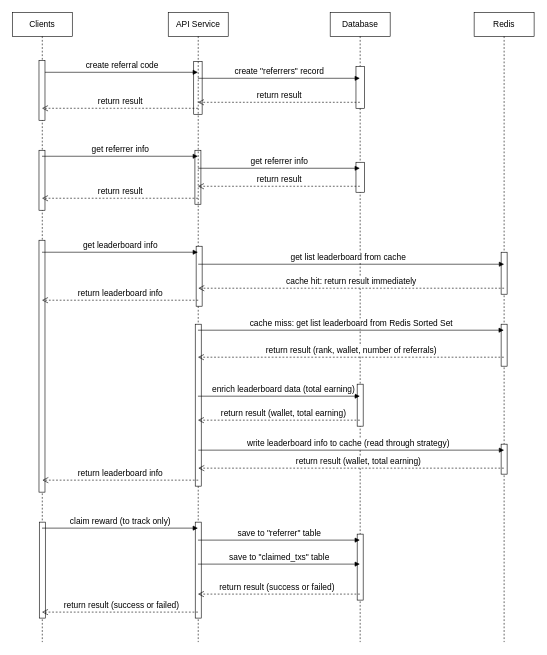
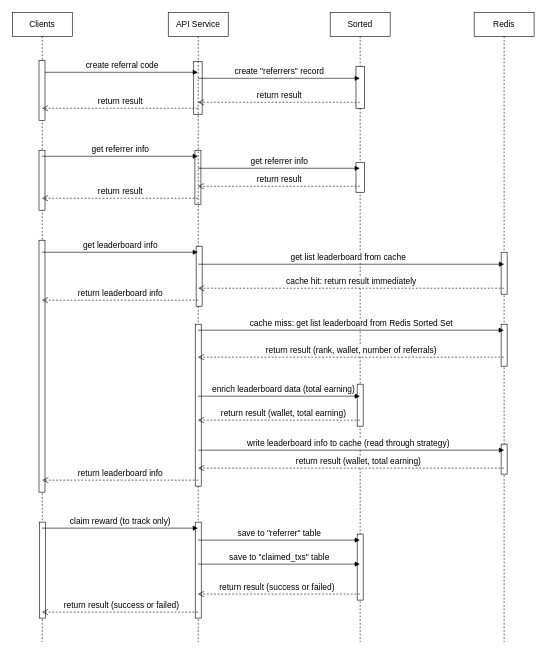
node "Database": label "Database" -> "Sorted"
